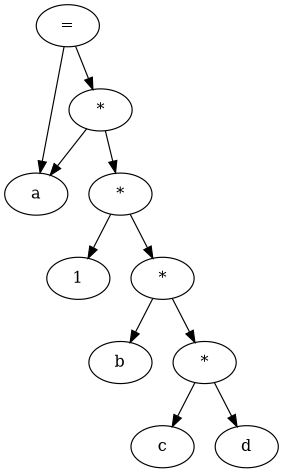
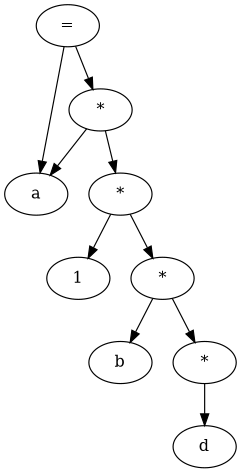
node "c": removed
